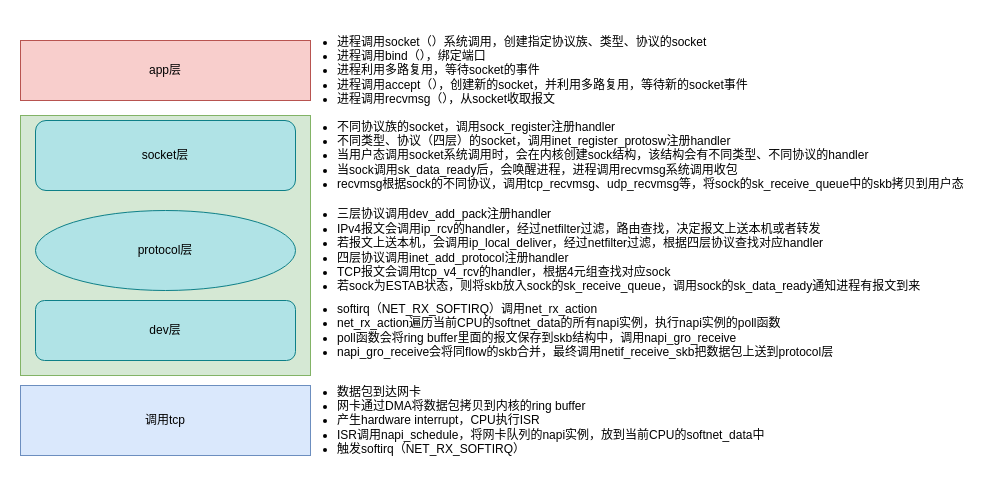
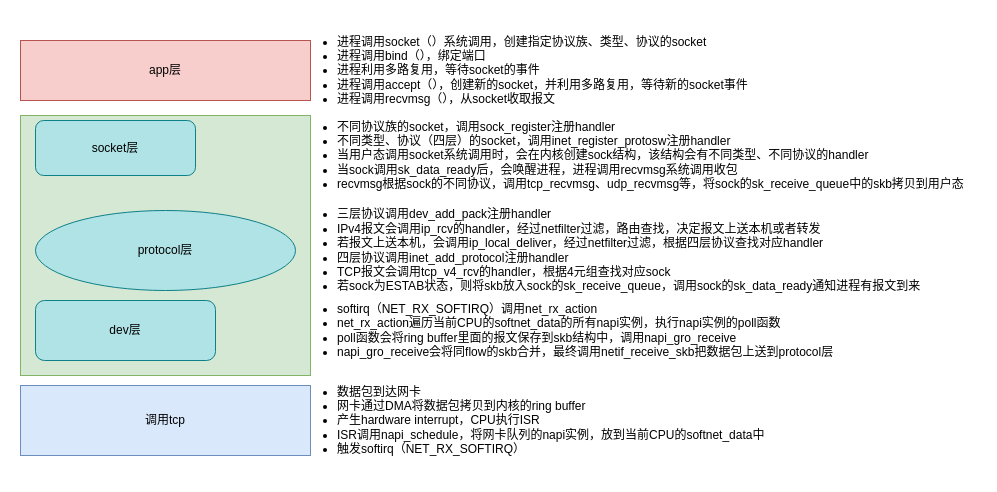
node "socket层": size 260x70 -> 160x55
node "dev层": size 260x60 -> 180x60
